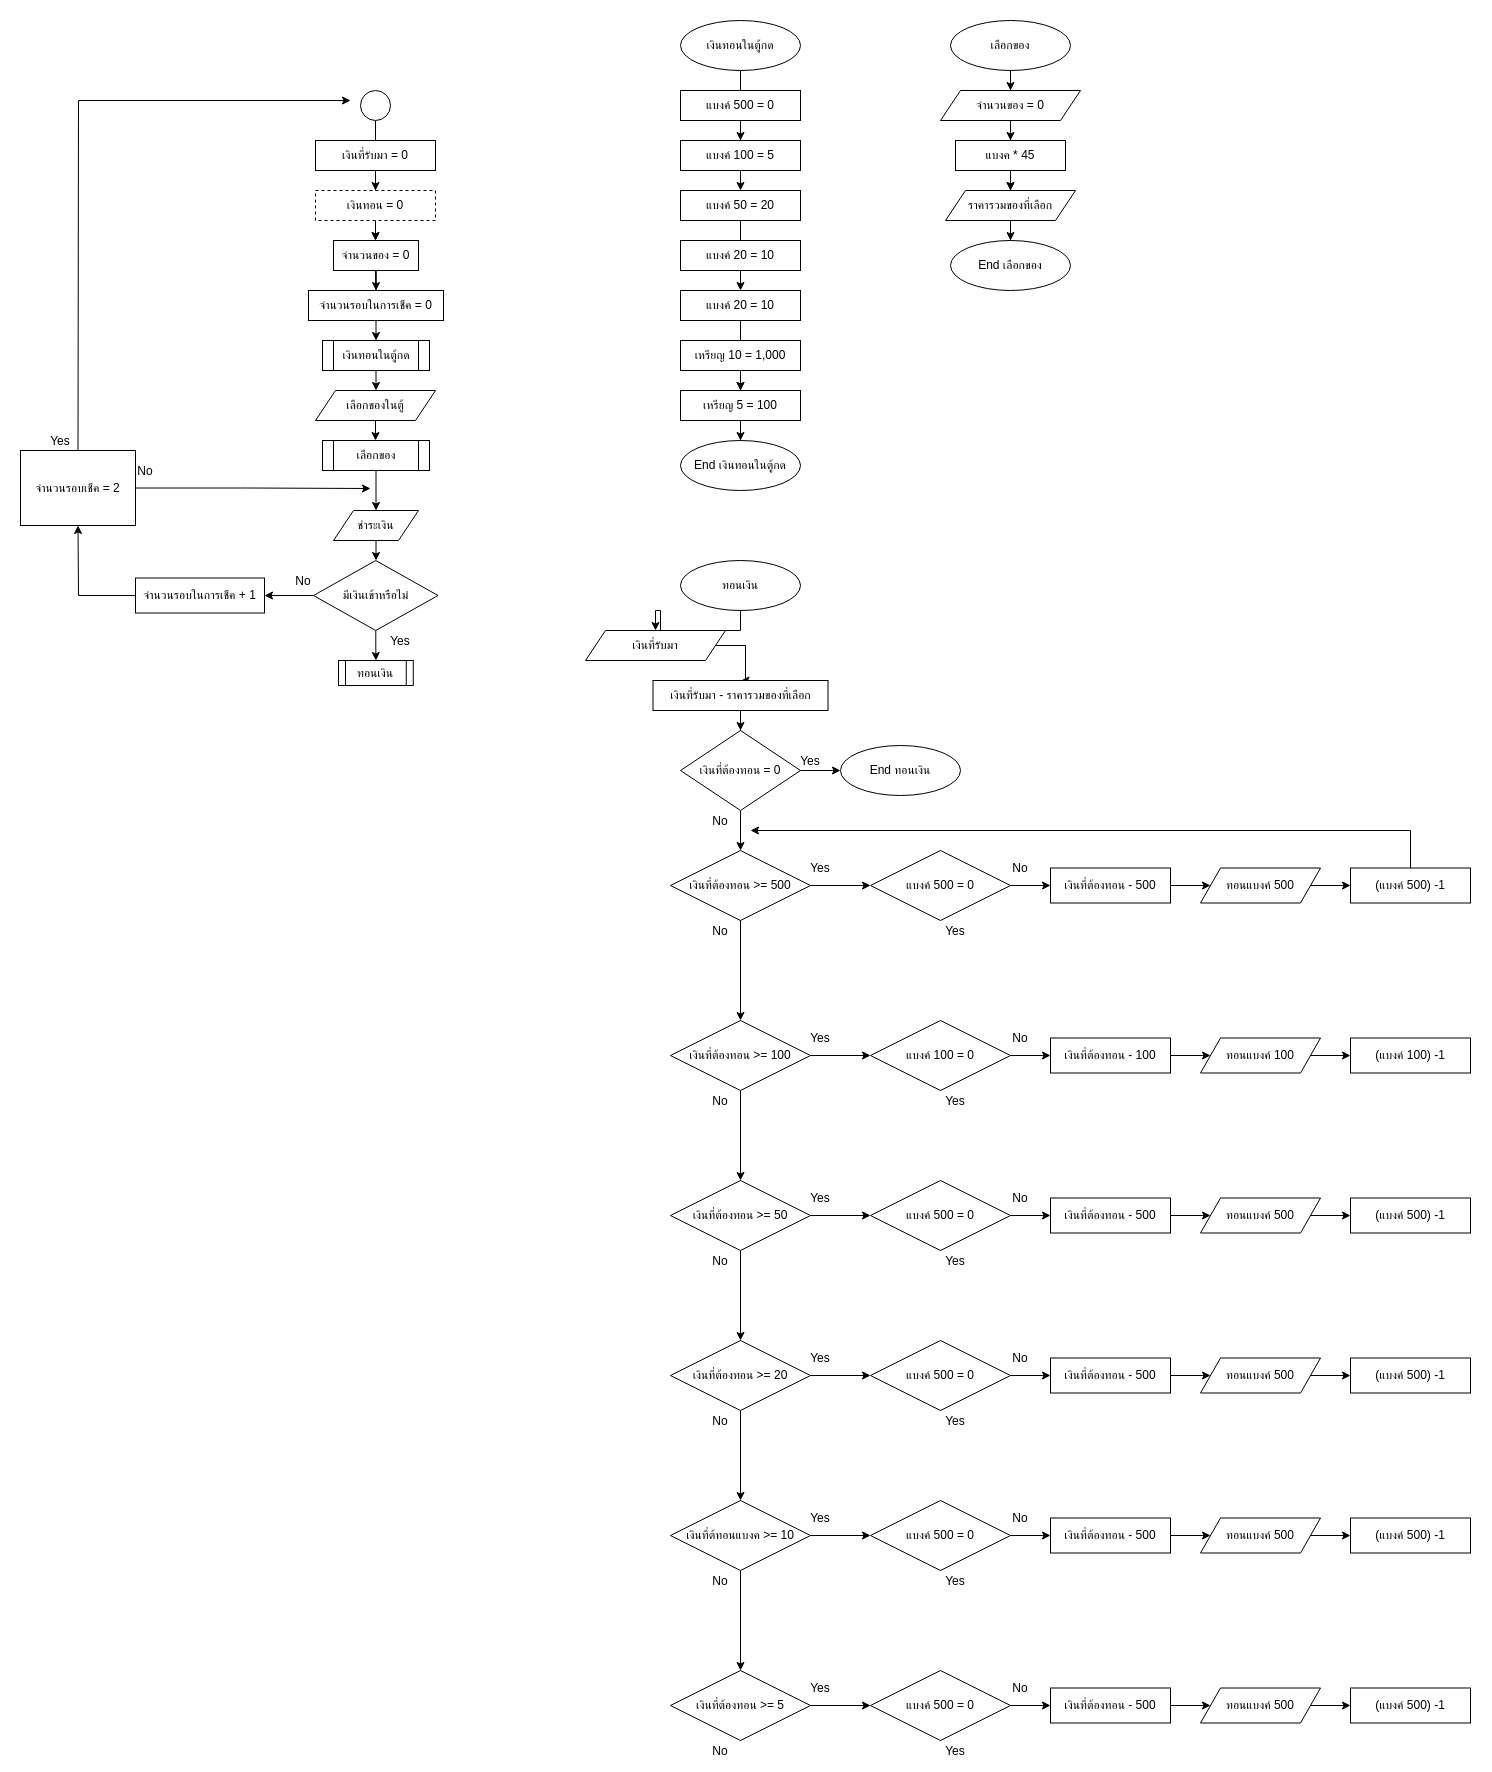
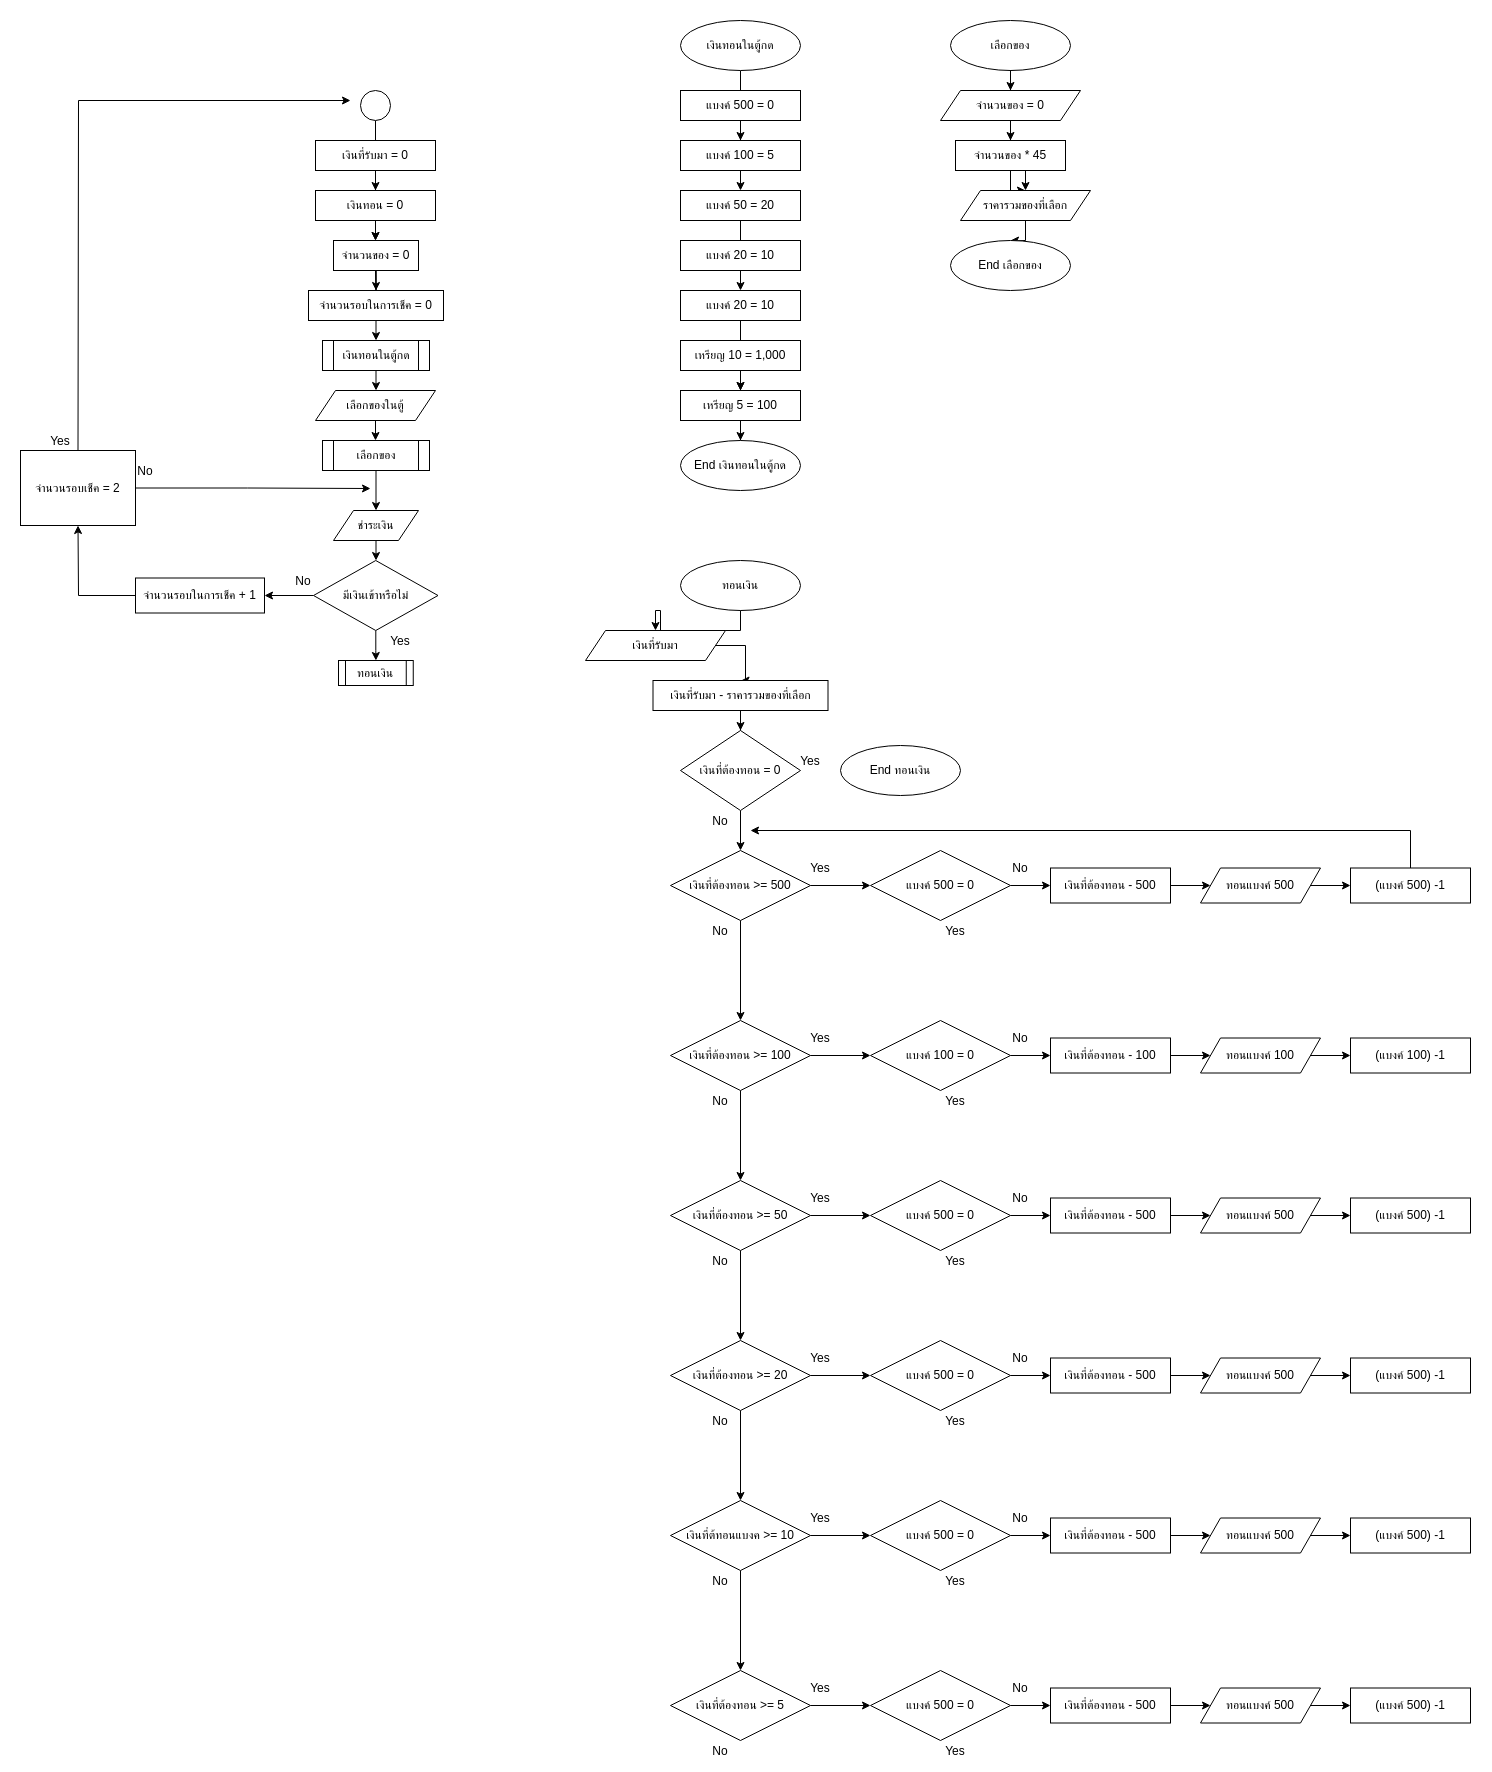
node "แบงค * 45": label "แบงค * 45" -> "จำนวนของ * 45"
node "เงินทอน = 0": style dashed -> solid
node "ราคารวมของที่เลือก": moved (1011, 206) -> (1026, 206)
edge "เงินที่ต้องทอน = 0" -> "End ทอนเงิน": removed
